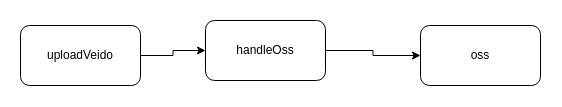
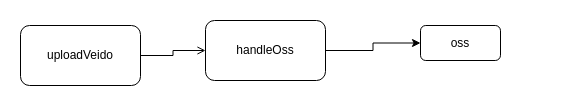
edge "uploadVeido" -> "handleOss": arrowhead classic -> open
node "oss": size 120x60 -> 80x35
